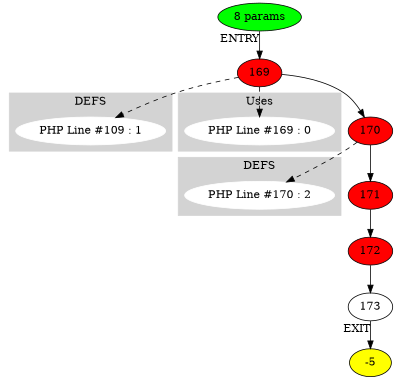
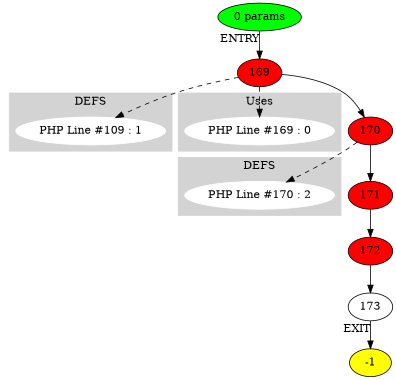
node "8 params": label "8 params" -> "0 params"
node "-5": label "-5" -> "-1"
